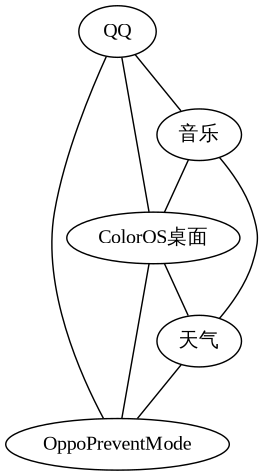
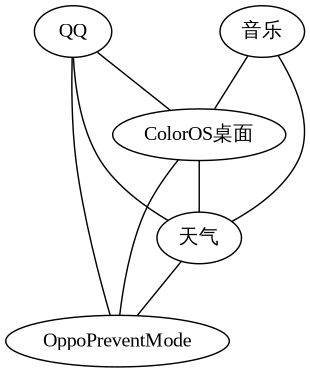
edge "QQ" -- "音乐": now "QQ" -- "天气"
